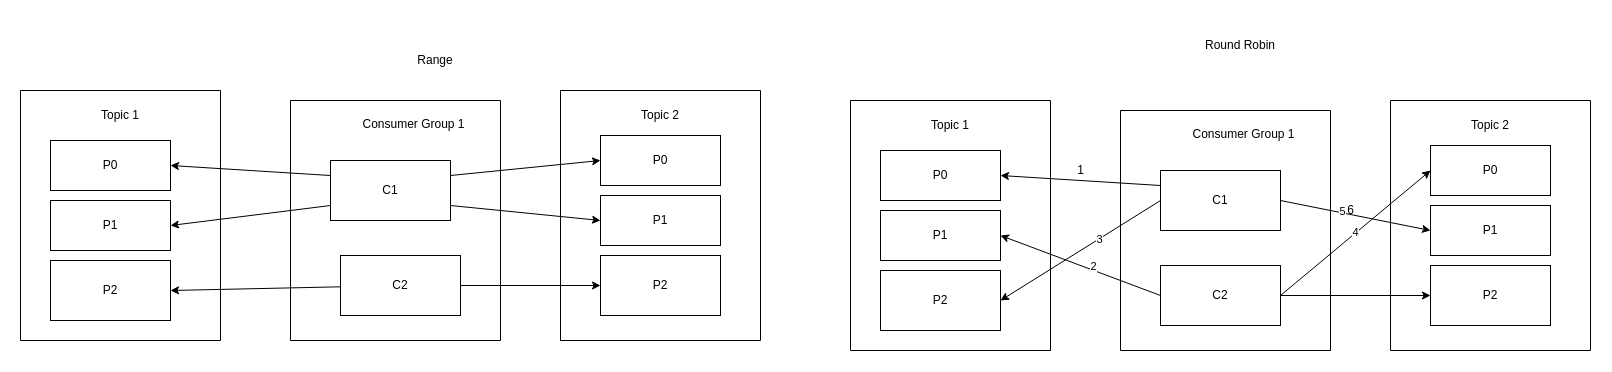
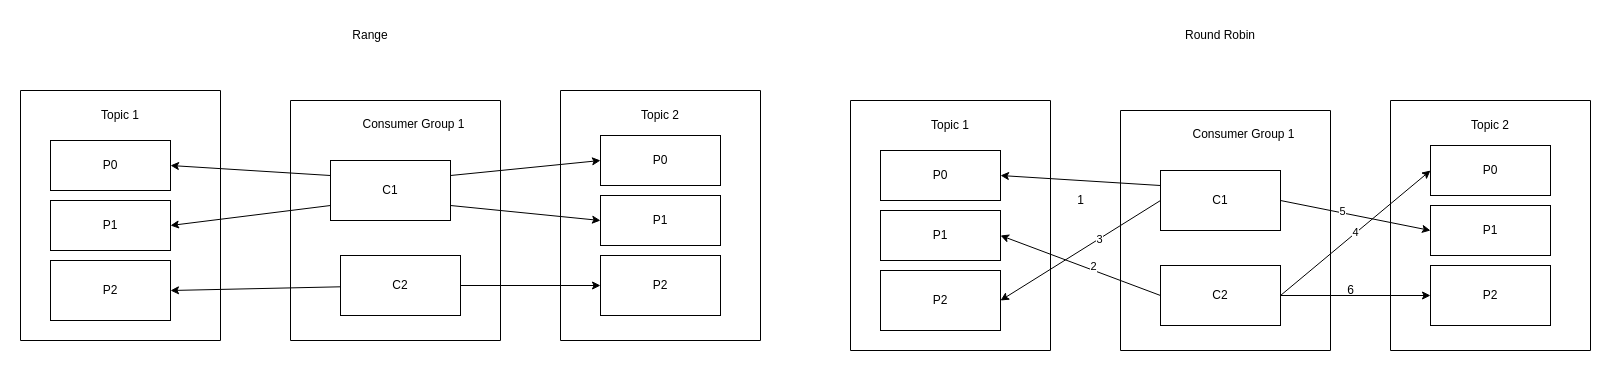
node "Round Robin": moved (1241, 46) -> (1221, 36)
node "Range": moved (436, 61) -> (371, 36)
node "1": moved (1081, 171) -> (1081, 201)
node "6": moved (1351, 211) -> (1351, 291)
